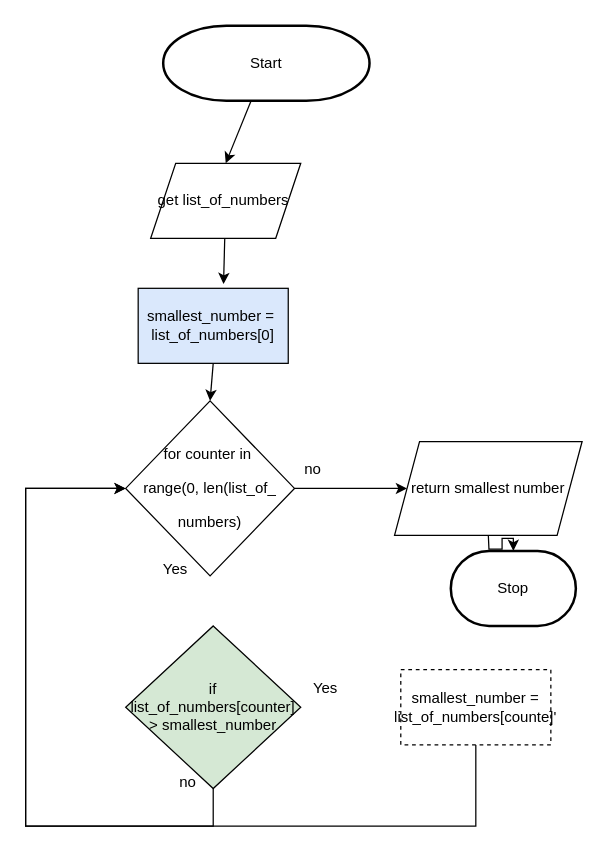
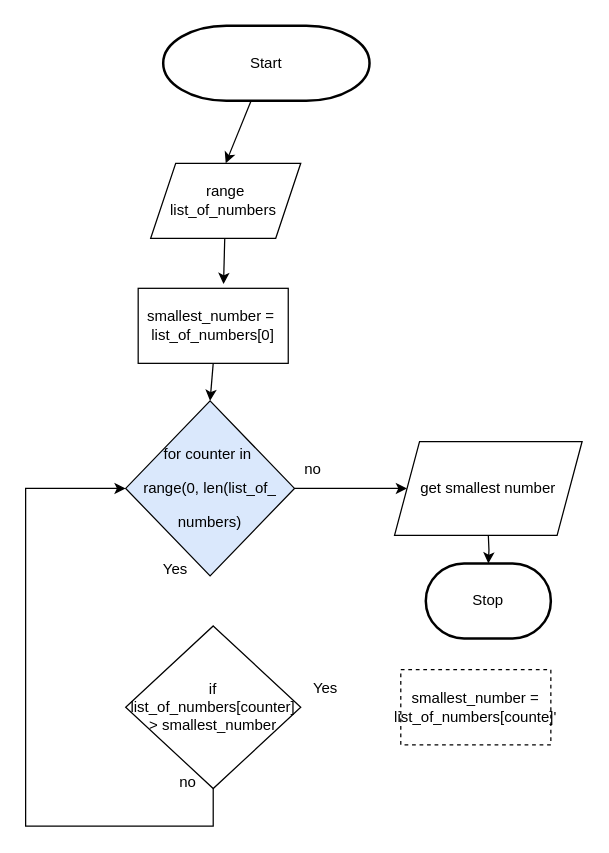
node "get list_of_numbers": label "get list_of_numbers" -> "range list_of_numbers"
node "smallest_number = list_of_numbers[0]": fillcolor #dae8fc -> #ffffff
node "for counter in range(0, len(list_of_ numbers)": fillcolor #ffffff -> #dae8fc
node "return smallest number": label "return smallest number" -> "get smallest number"
node "Stop": moved (513, 588) -> (488, 601)
node "if list_of_numbers[counter] > smallest_number": fillcolor #d5e8d4 -> #ffffff
edge "smallest_number = list_of_numbers[counte]'" -> "for counter in range(0, len(list_of_ numbers)": removed
